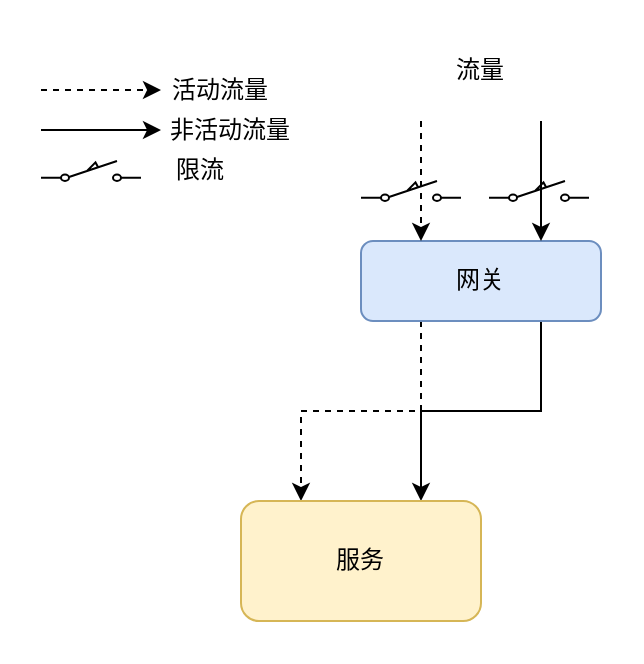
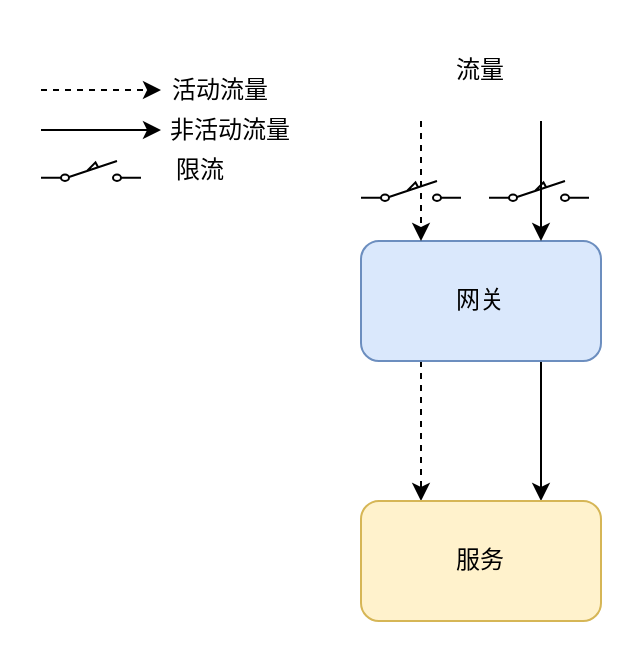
node "网关": size 240x80 -> 240x120
node "服务": moved (361, 561) -> (481, 561)
